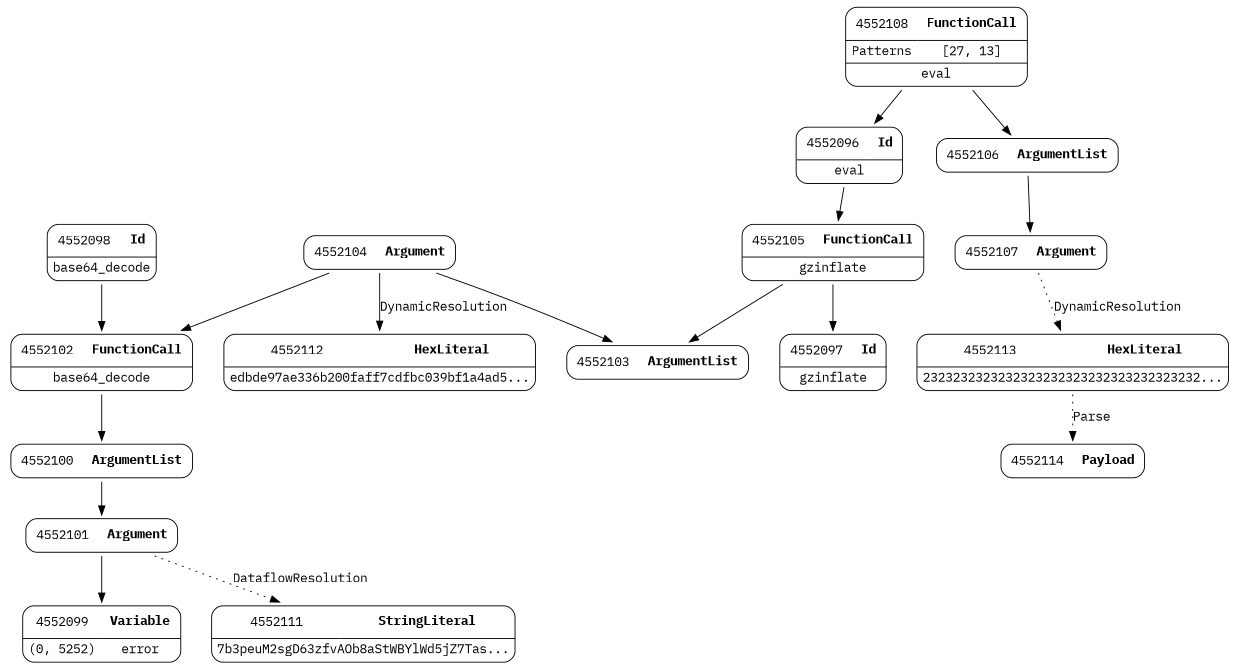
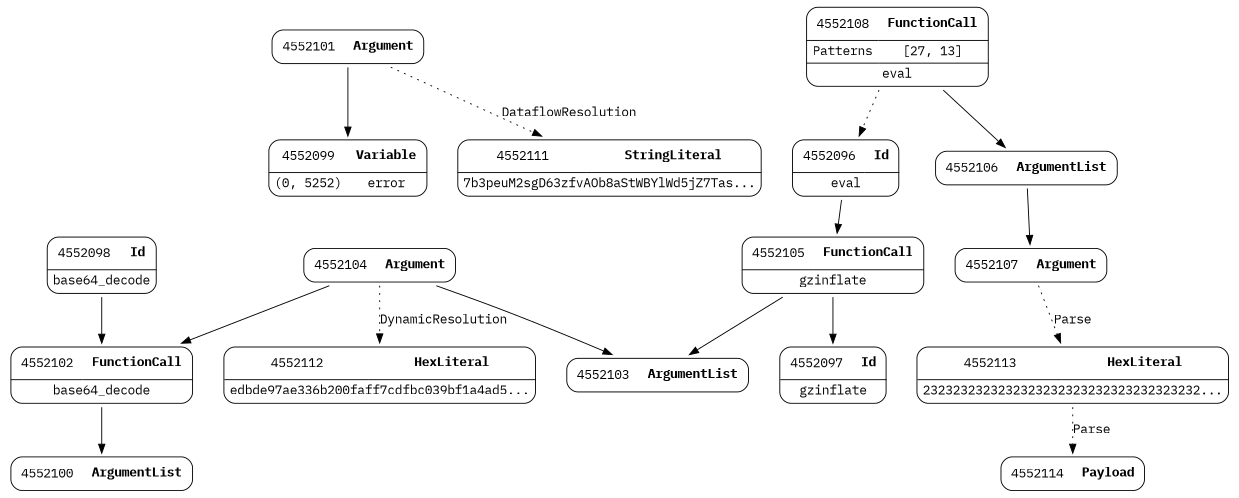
edge "4552108" -> "4552096": style solid -> dotted
edge "4552104" -> "4552112": style solid -> dotted
edge "4552107" -> "4552113": label "DynamicResolution" -> "Parse"
edge "4552100" -> "4552101": removed
